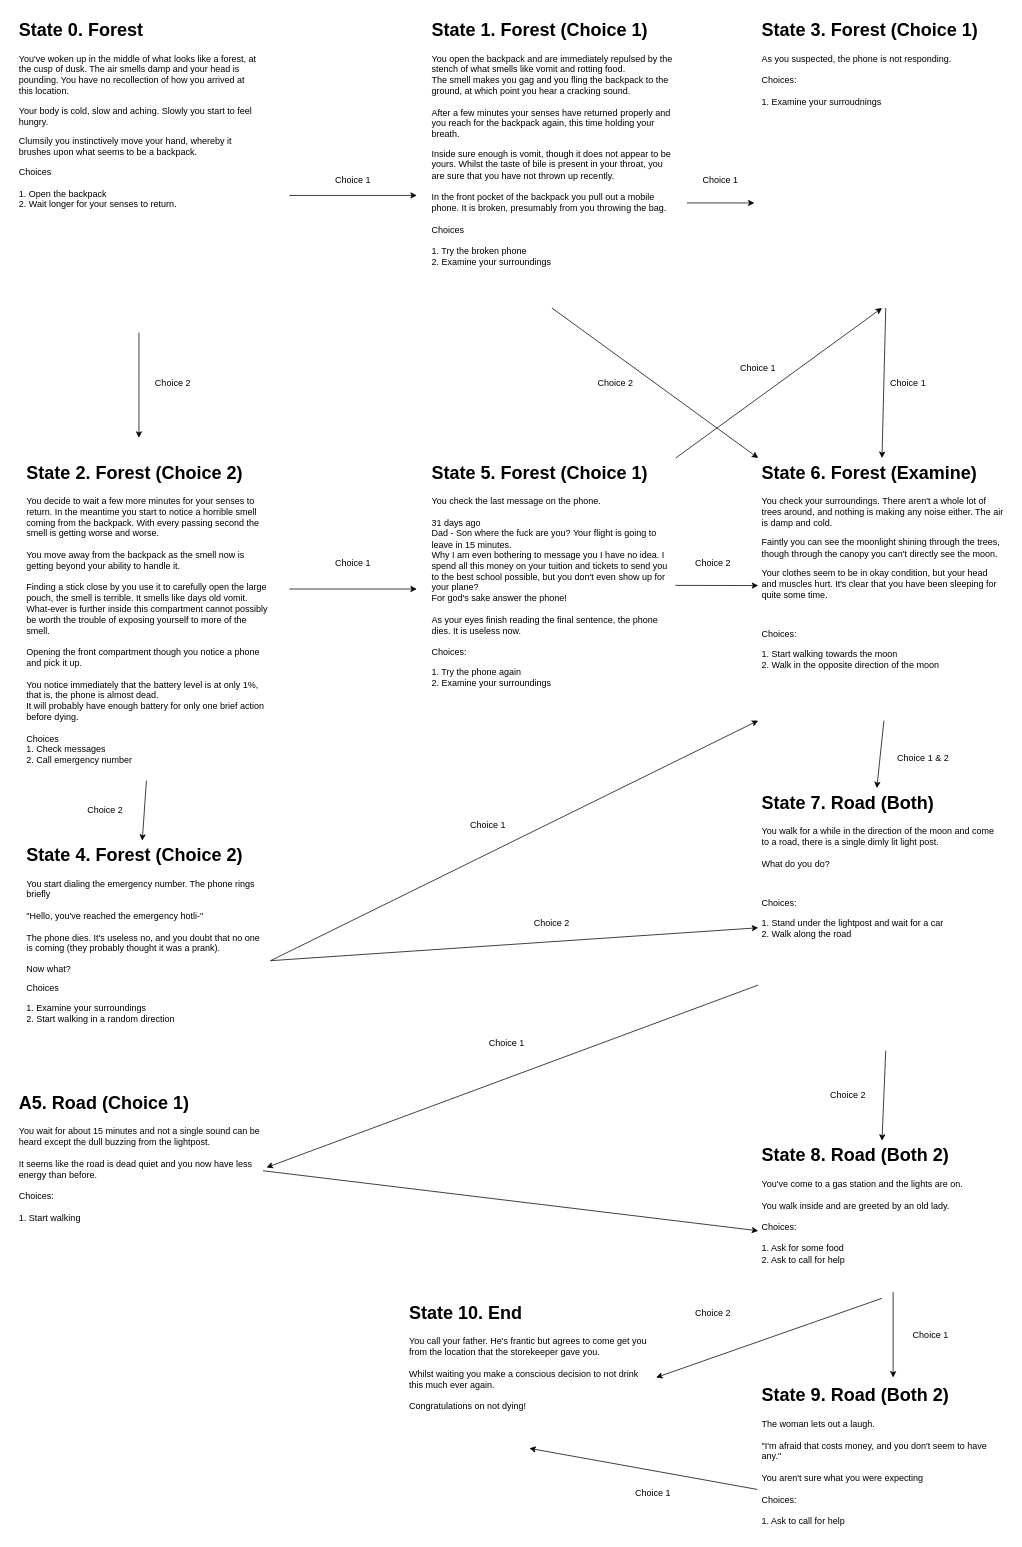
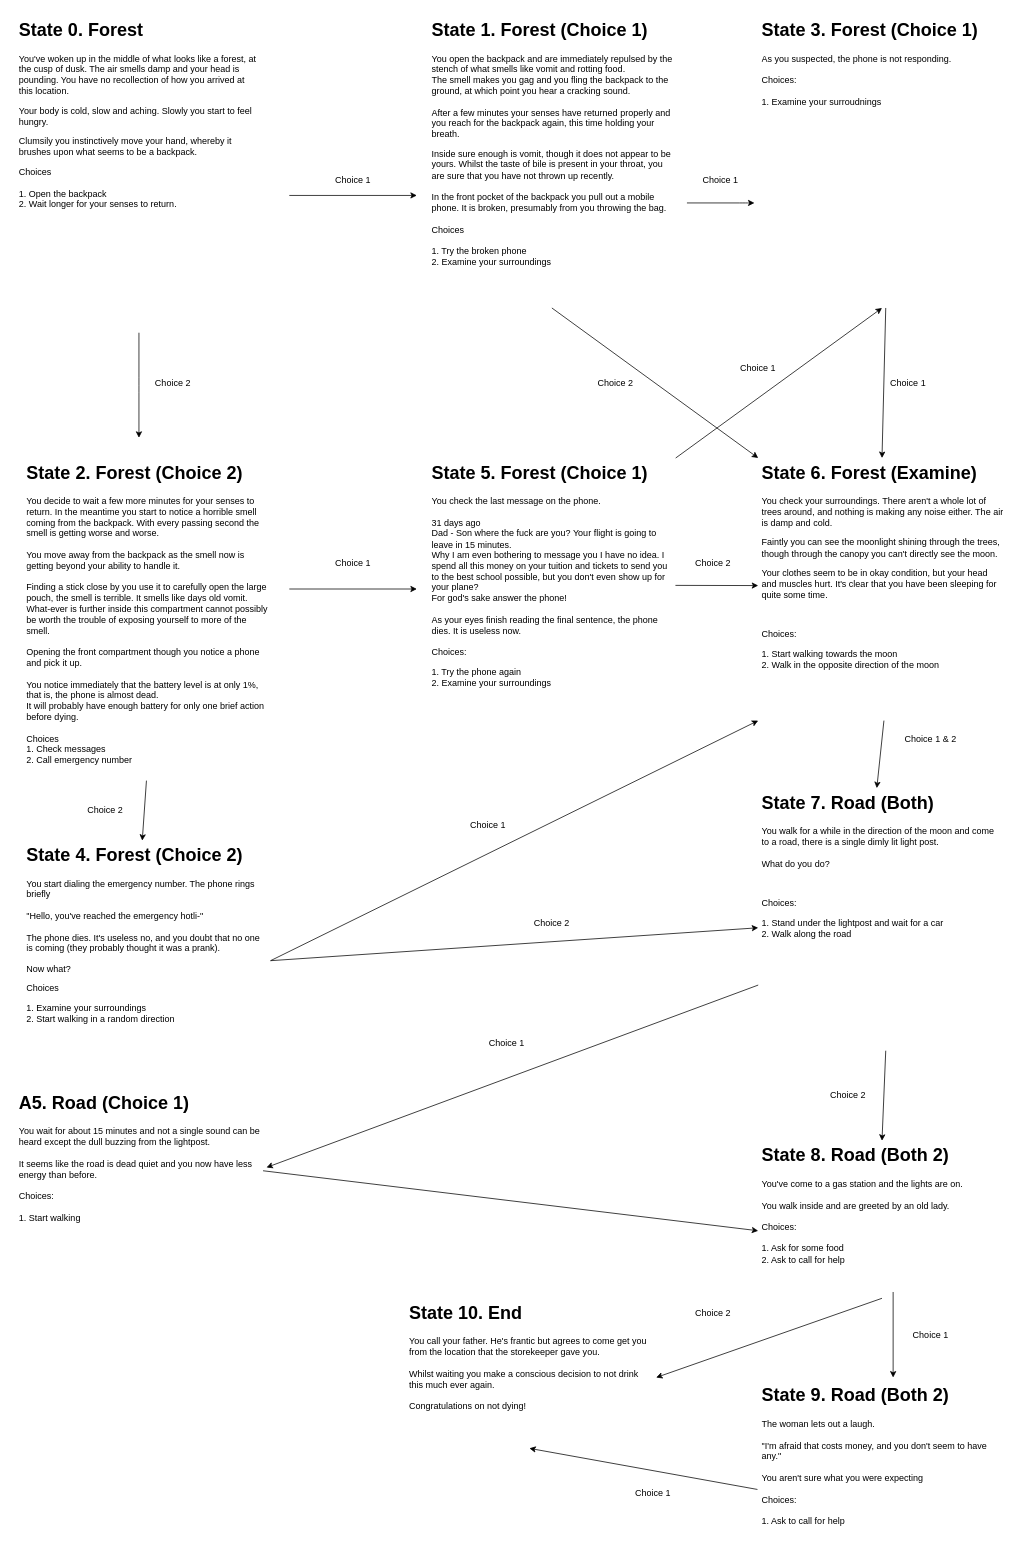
node "Choice 1 & 2": moved (923, 758) -> (930, 739)
